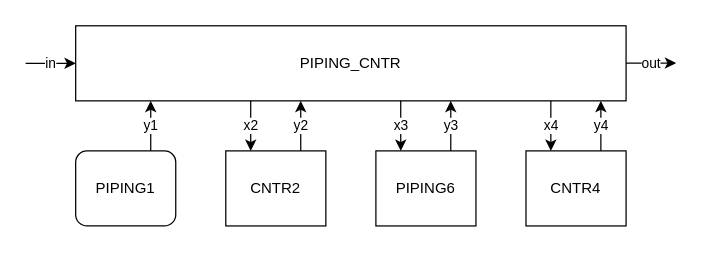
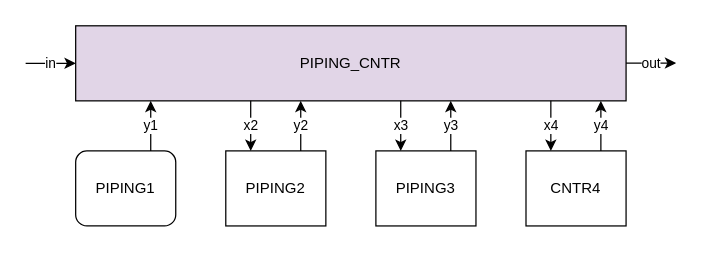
node "PIPING_CNTR": fillcolor #ffffff -> #e1d5e7
node "CNTR2": label "CNTR2" -> "PIPING2"
node "PIPING6": label "PIPING6" -> "PIPING3"
